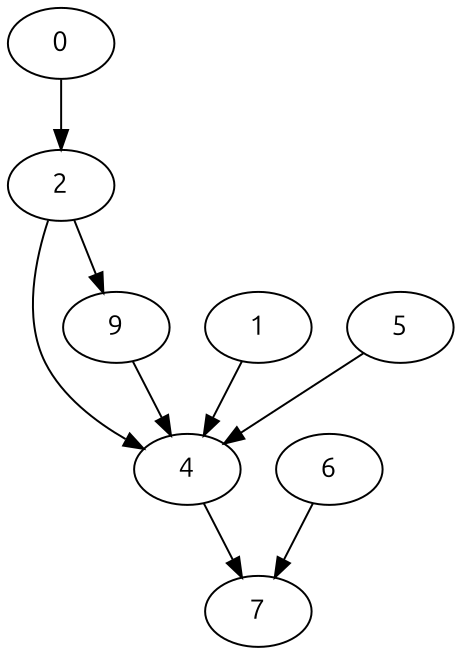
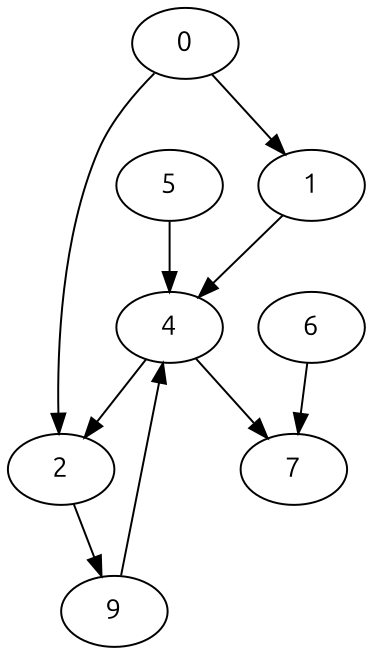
edge "0" -> "1": added
edge "2" -> "4": reversed
